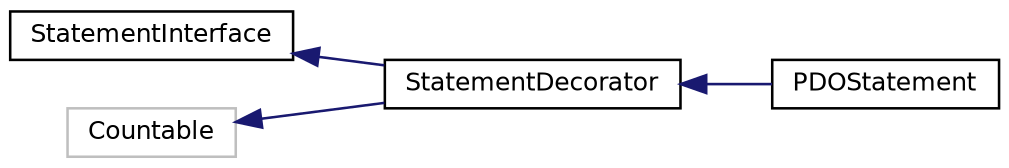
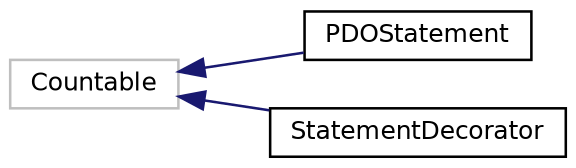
node "StatementInterface": removed
edge "PDOStatement" -> "StatementDecorator": now "PDOStatement" -> "Countable"
